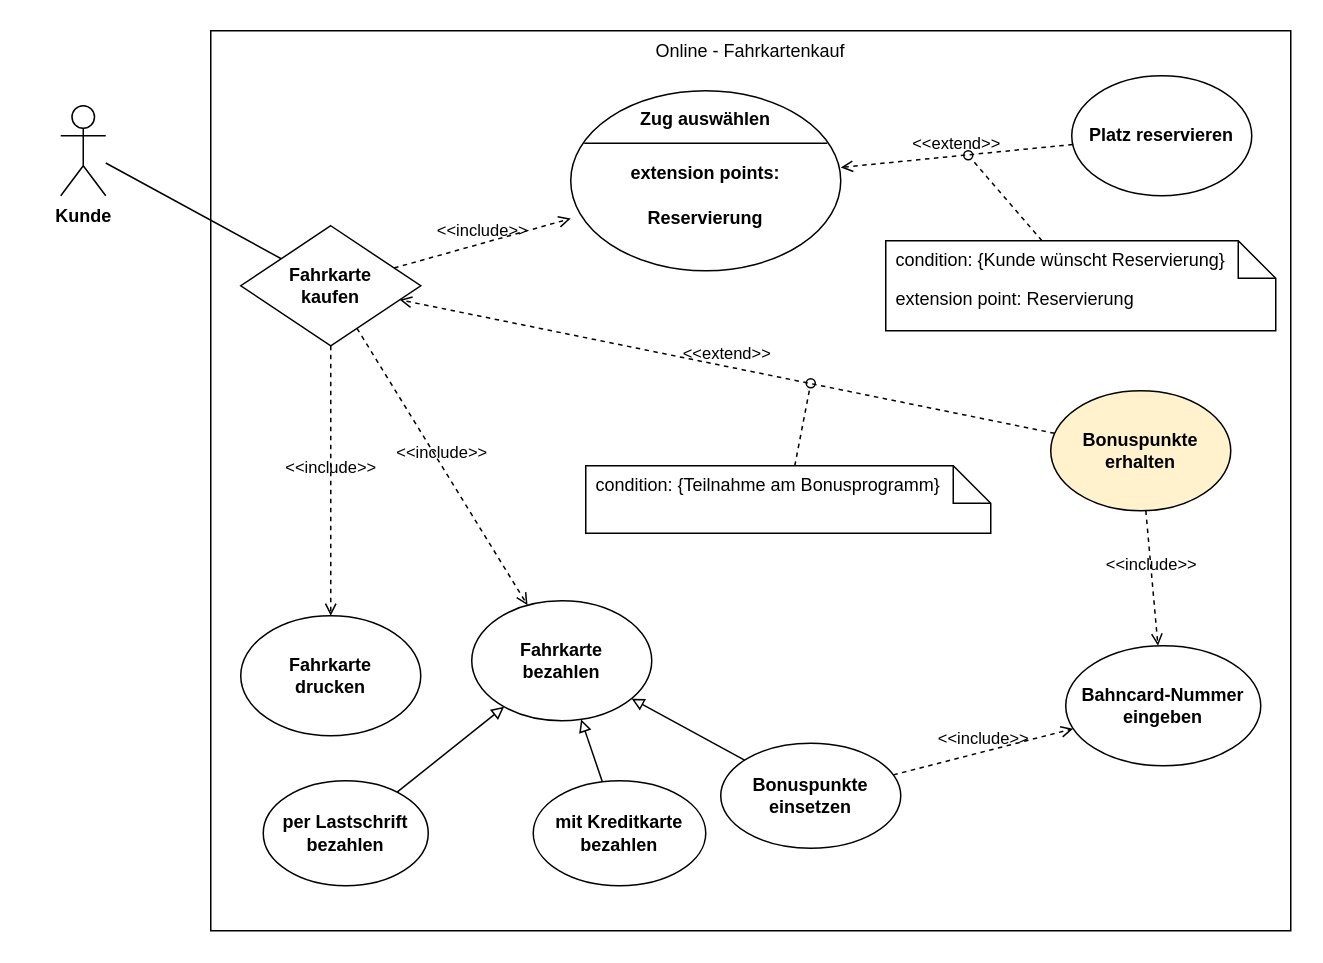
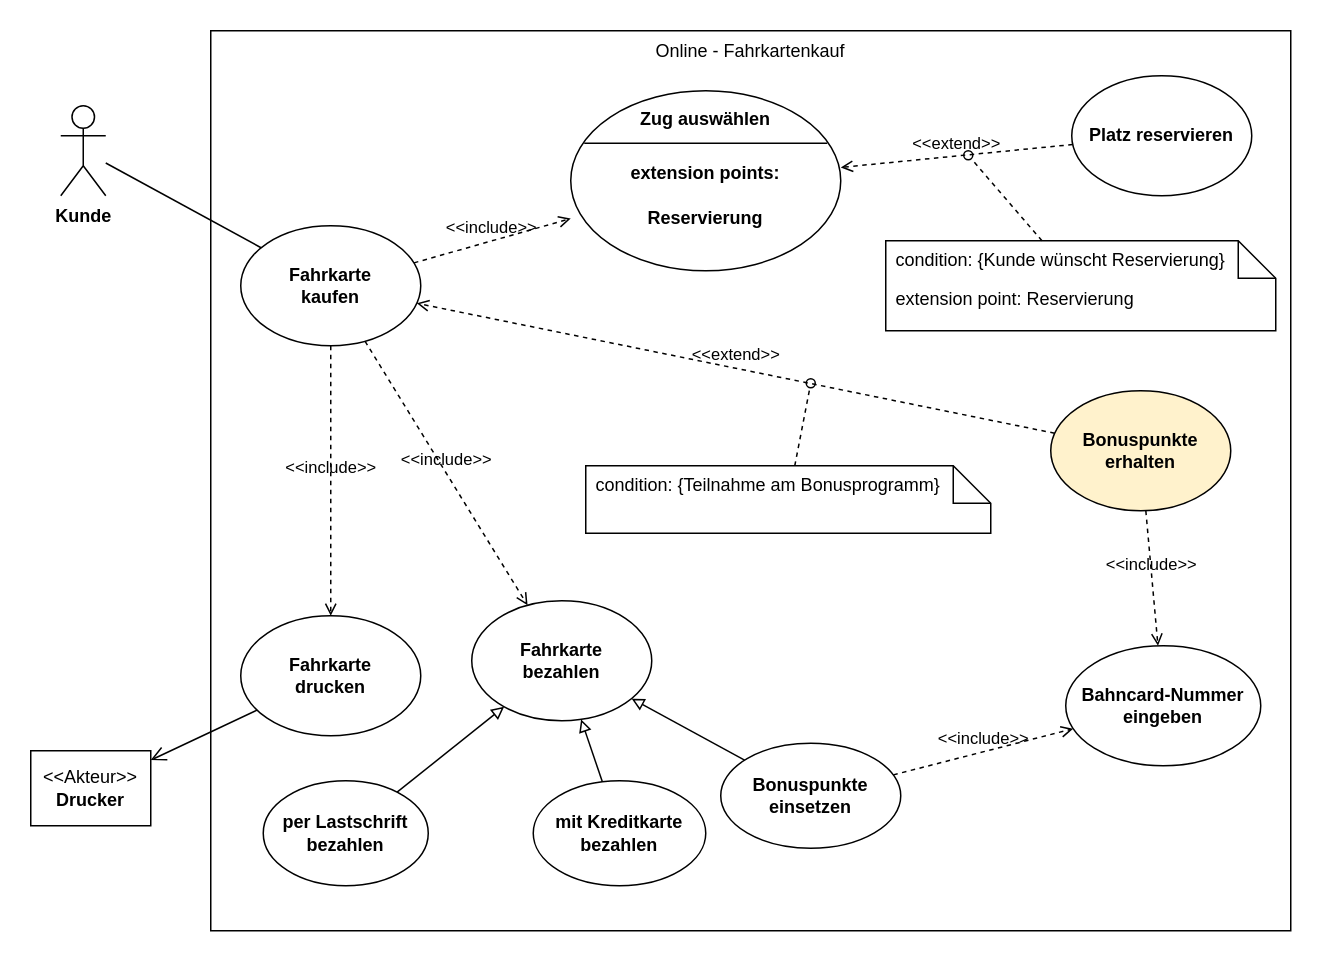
node "Fahrkarte kaufen": shape diamond -> ellipse
edge "Fahrkarte drucken" -> "<<Akteur>> Drucker": added
node "<<Akteur>> Drucker": added
